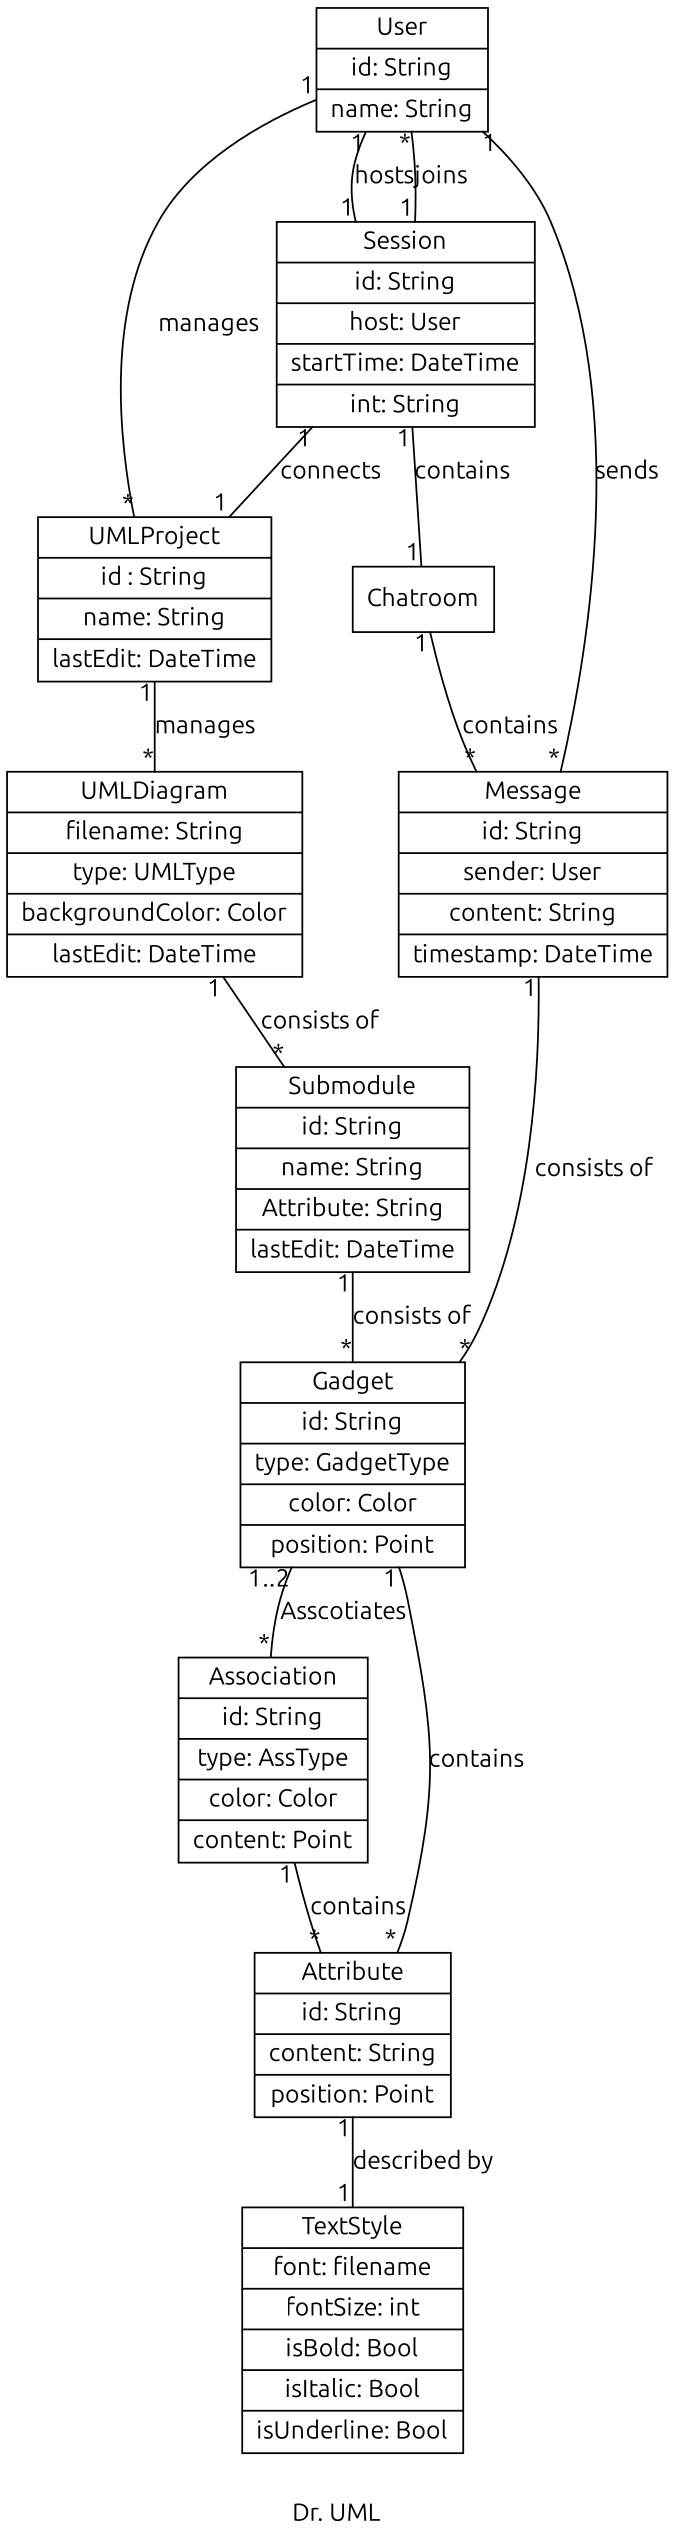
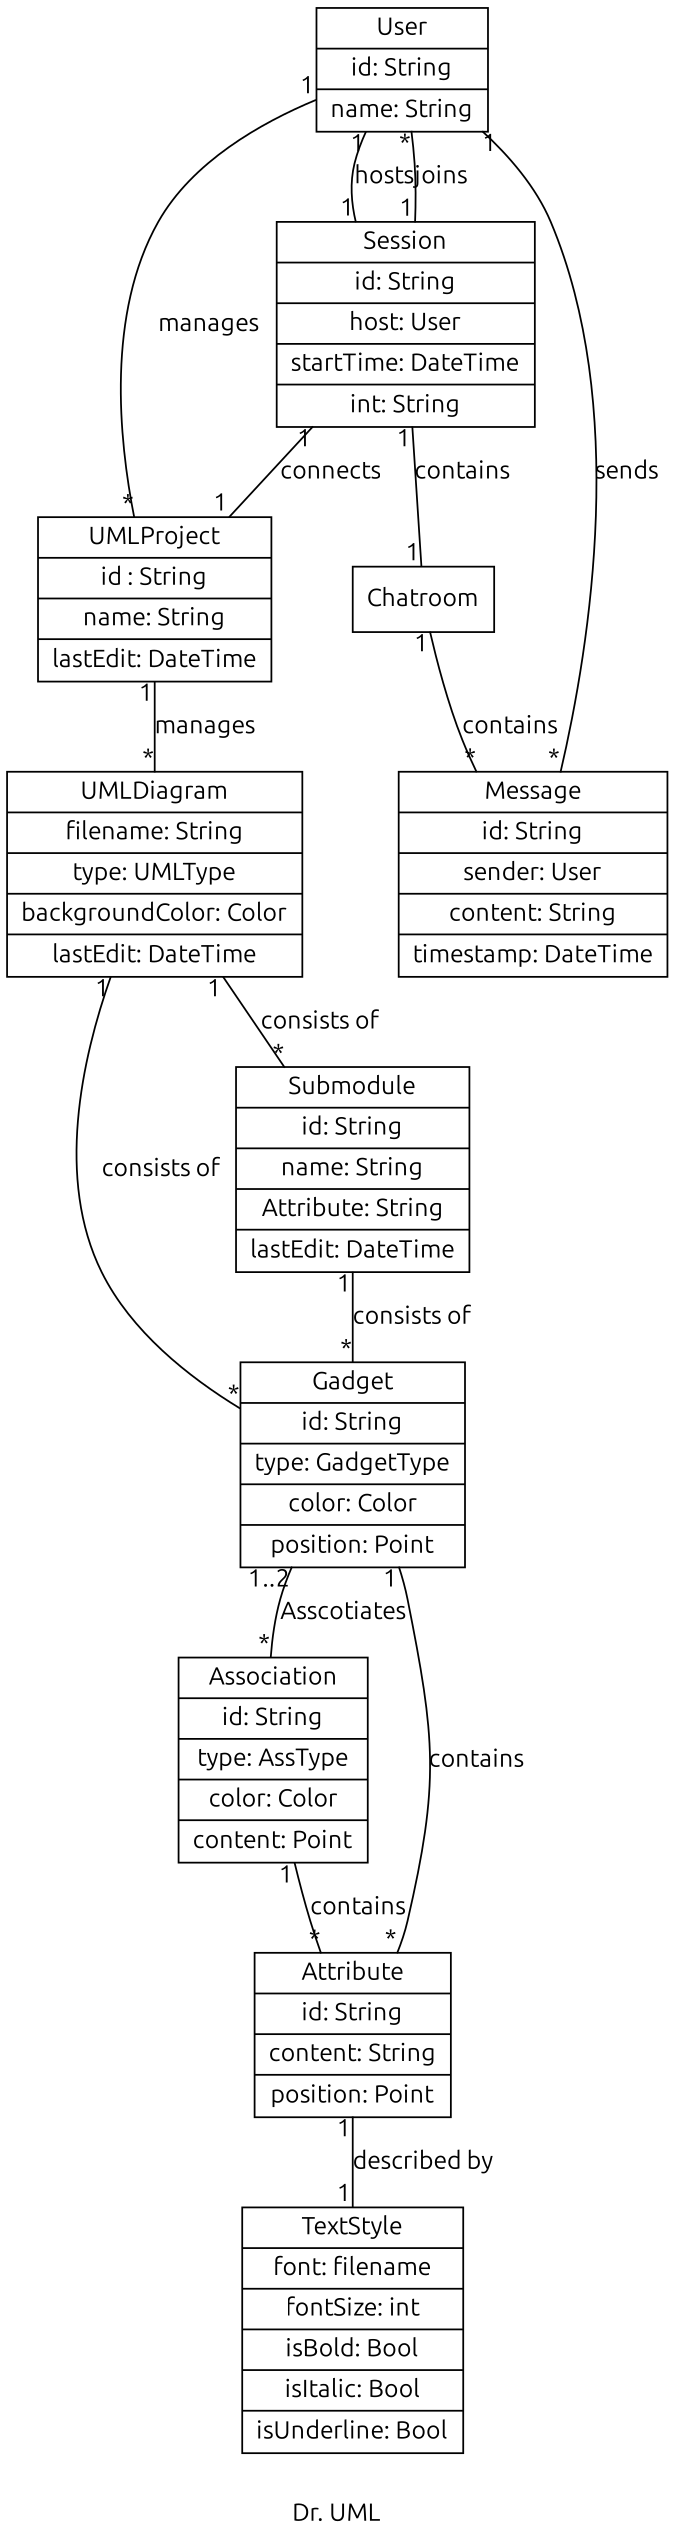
edge "Message" -- "Gadget": now "UMLDiagram" -- "Gadget"
